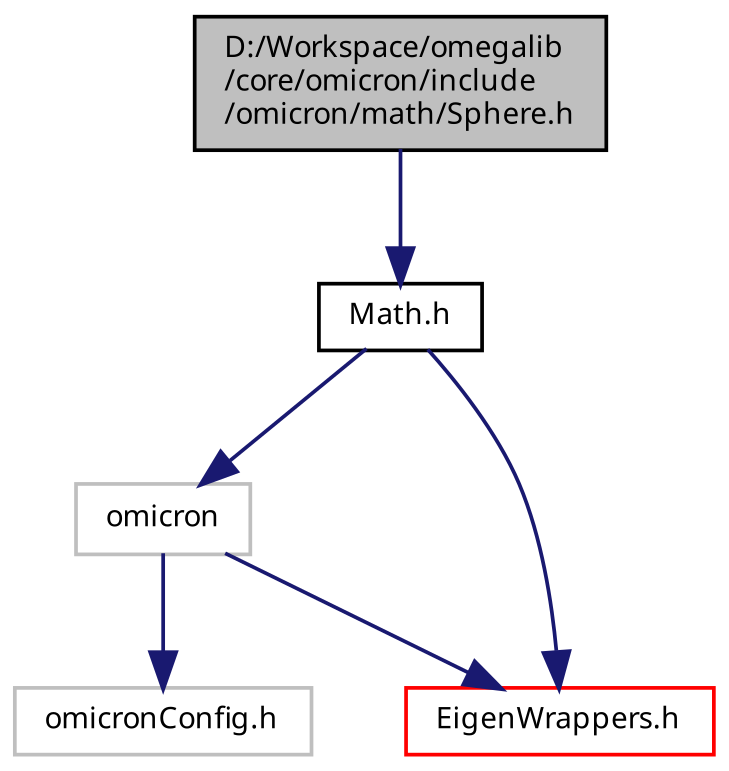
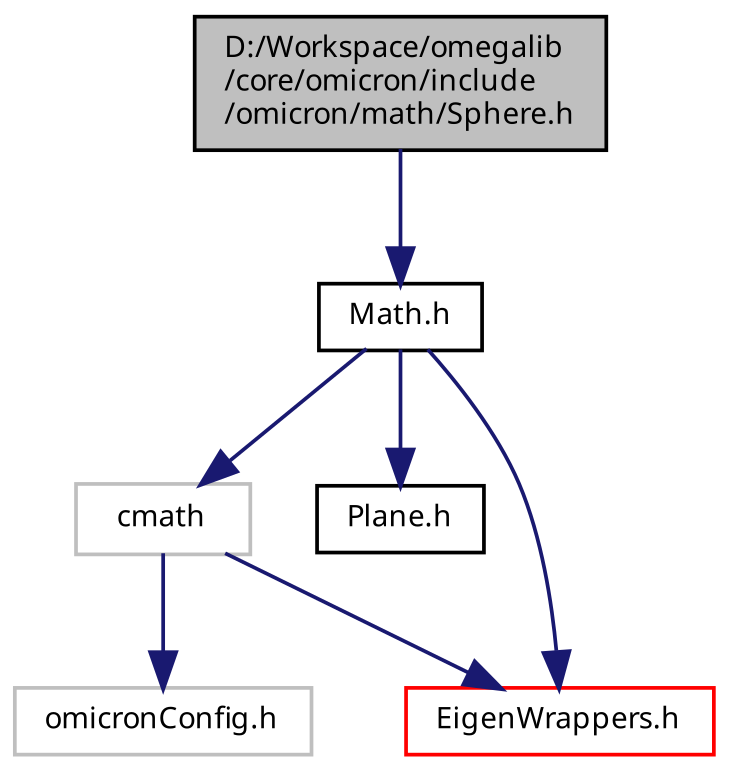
node "omicron": label "omicron" -> "cmath"
node "Plane.h": added
